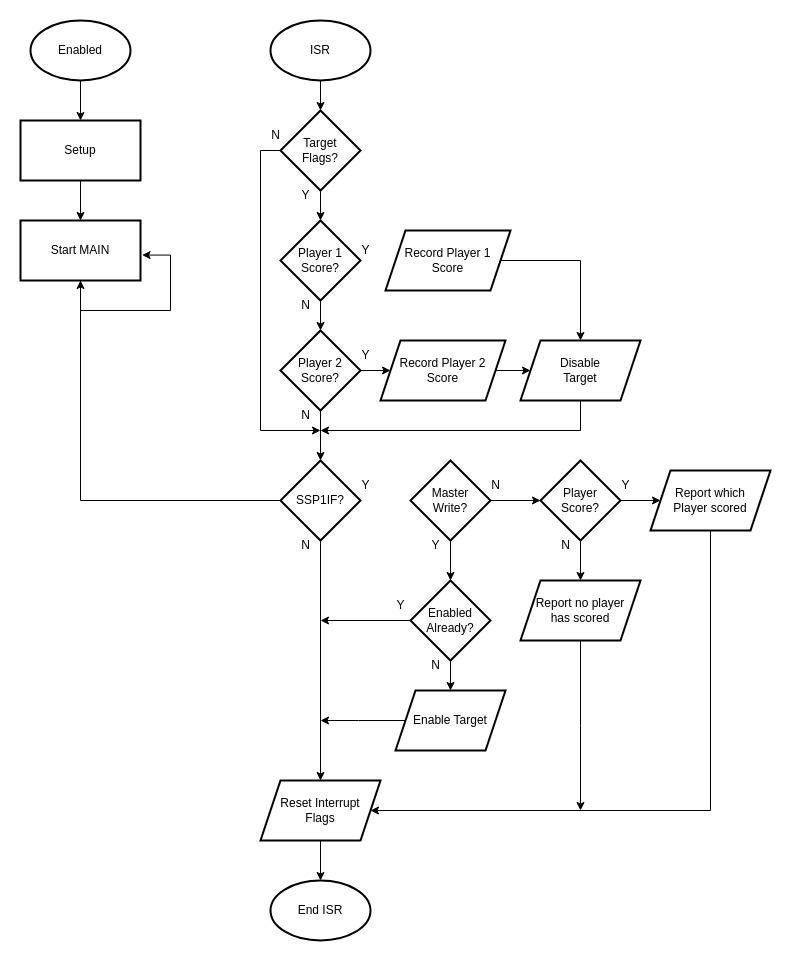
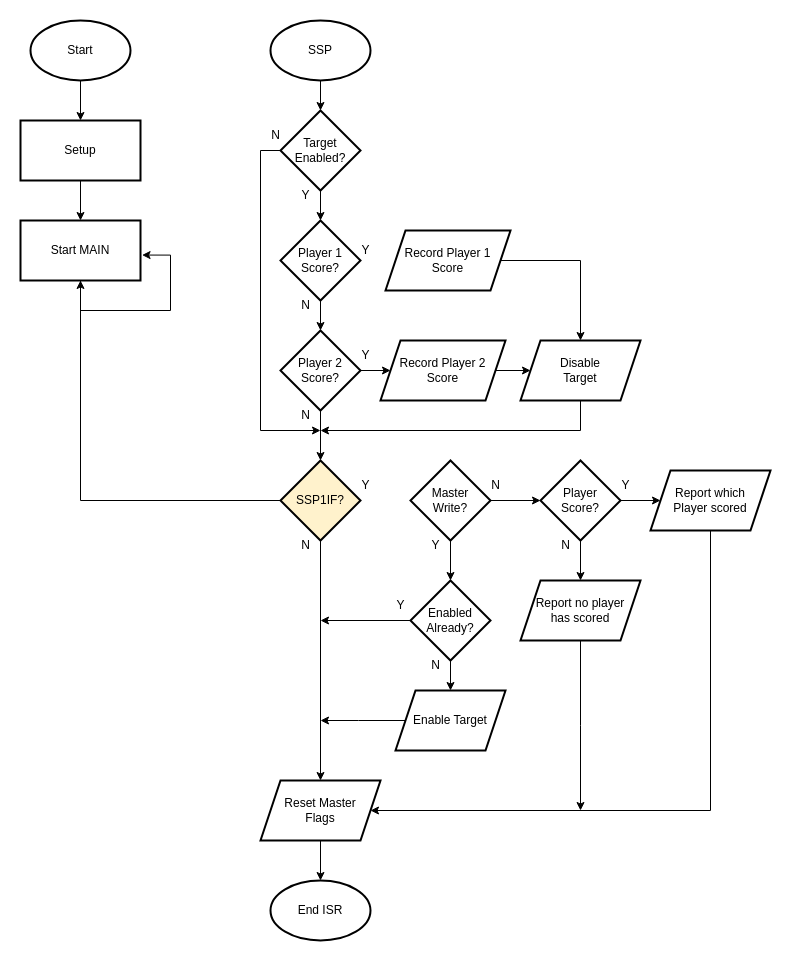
node "Enabled": label "Enabled" -> "Start"
node "ISR": label "ISR" -> "SSP"
node "Target Flags?": label "Target Flags?" -> "Target Enabled?"
node "SSP1IF?": fillcolor #ffffff -> #fff2cc
node "Reset Interrupt Flags": label "Reset Interrupt Flags" -> "Reset Master Flags"
